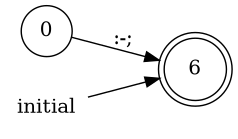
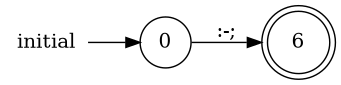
edge "initial" -> "6": now "initial" -> "0"
